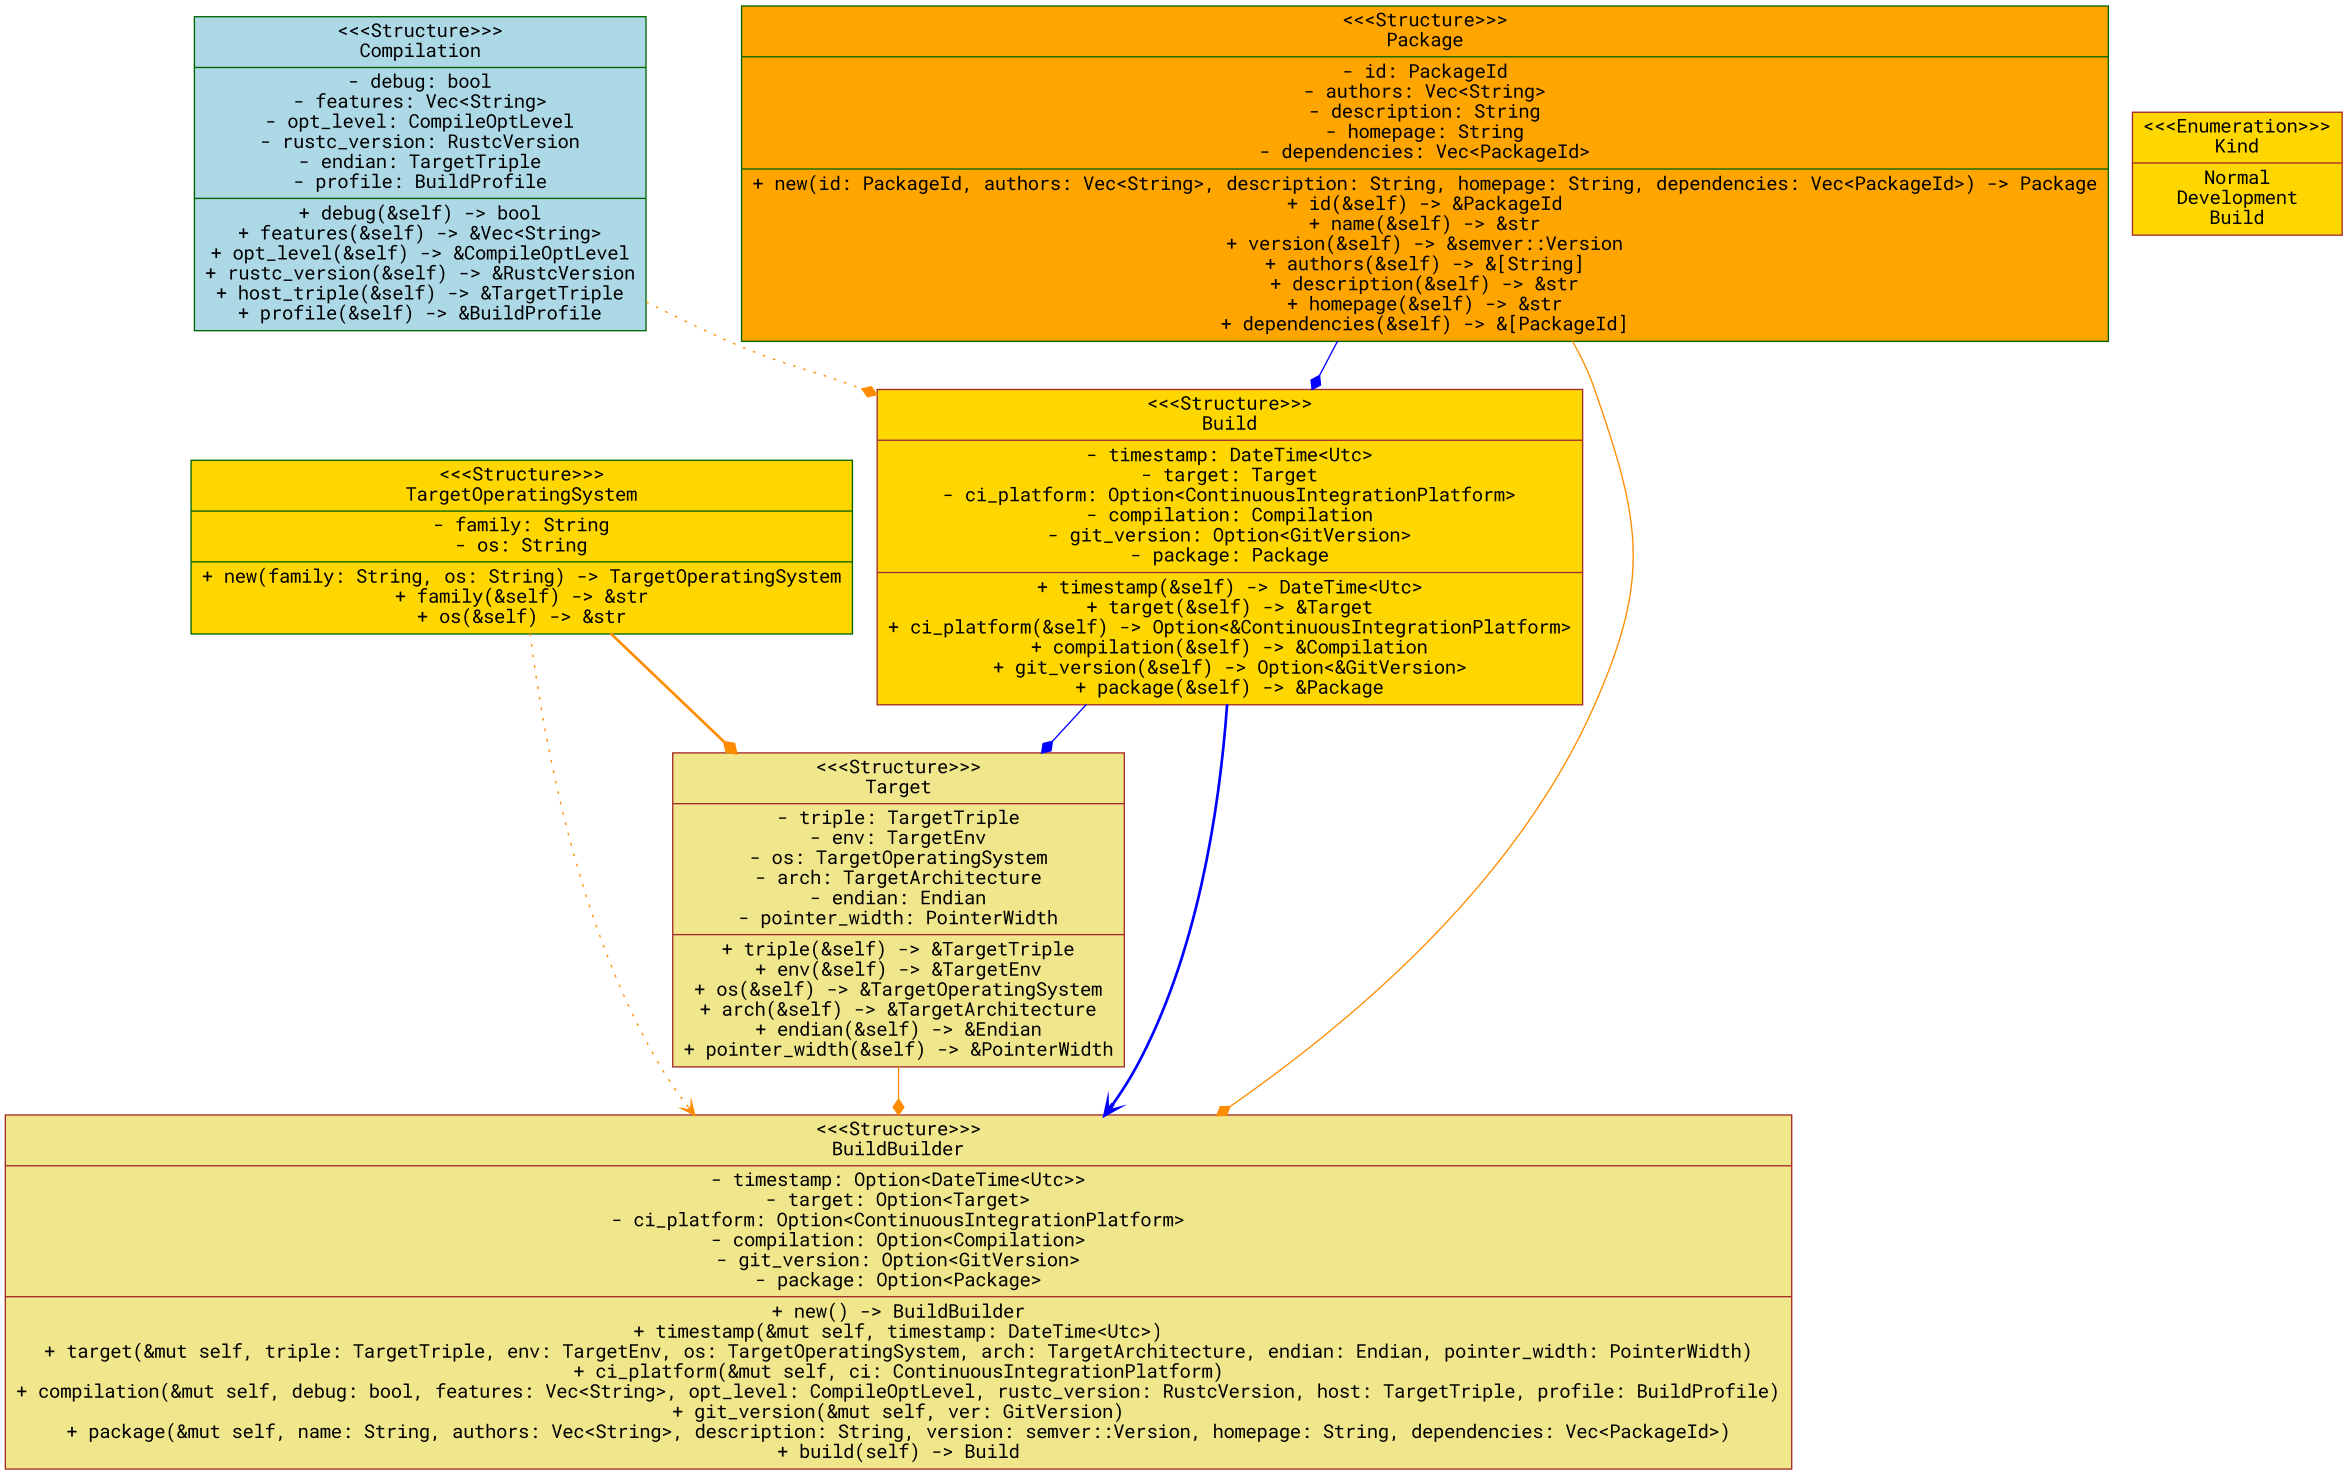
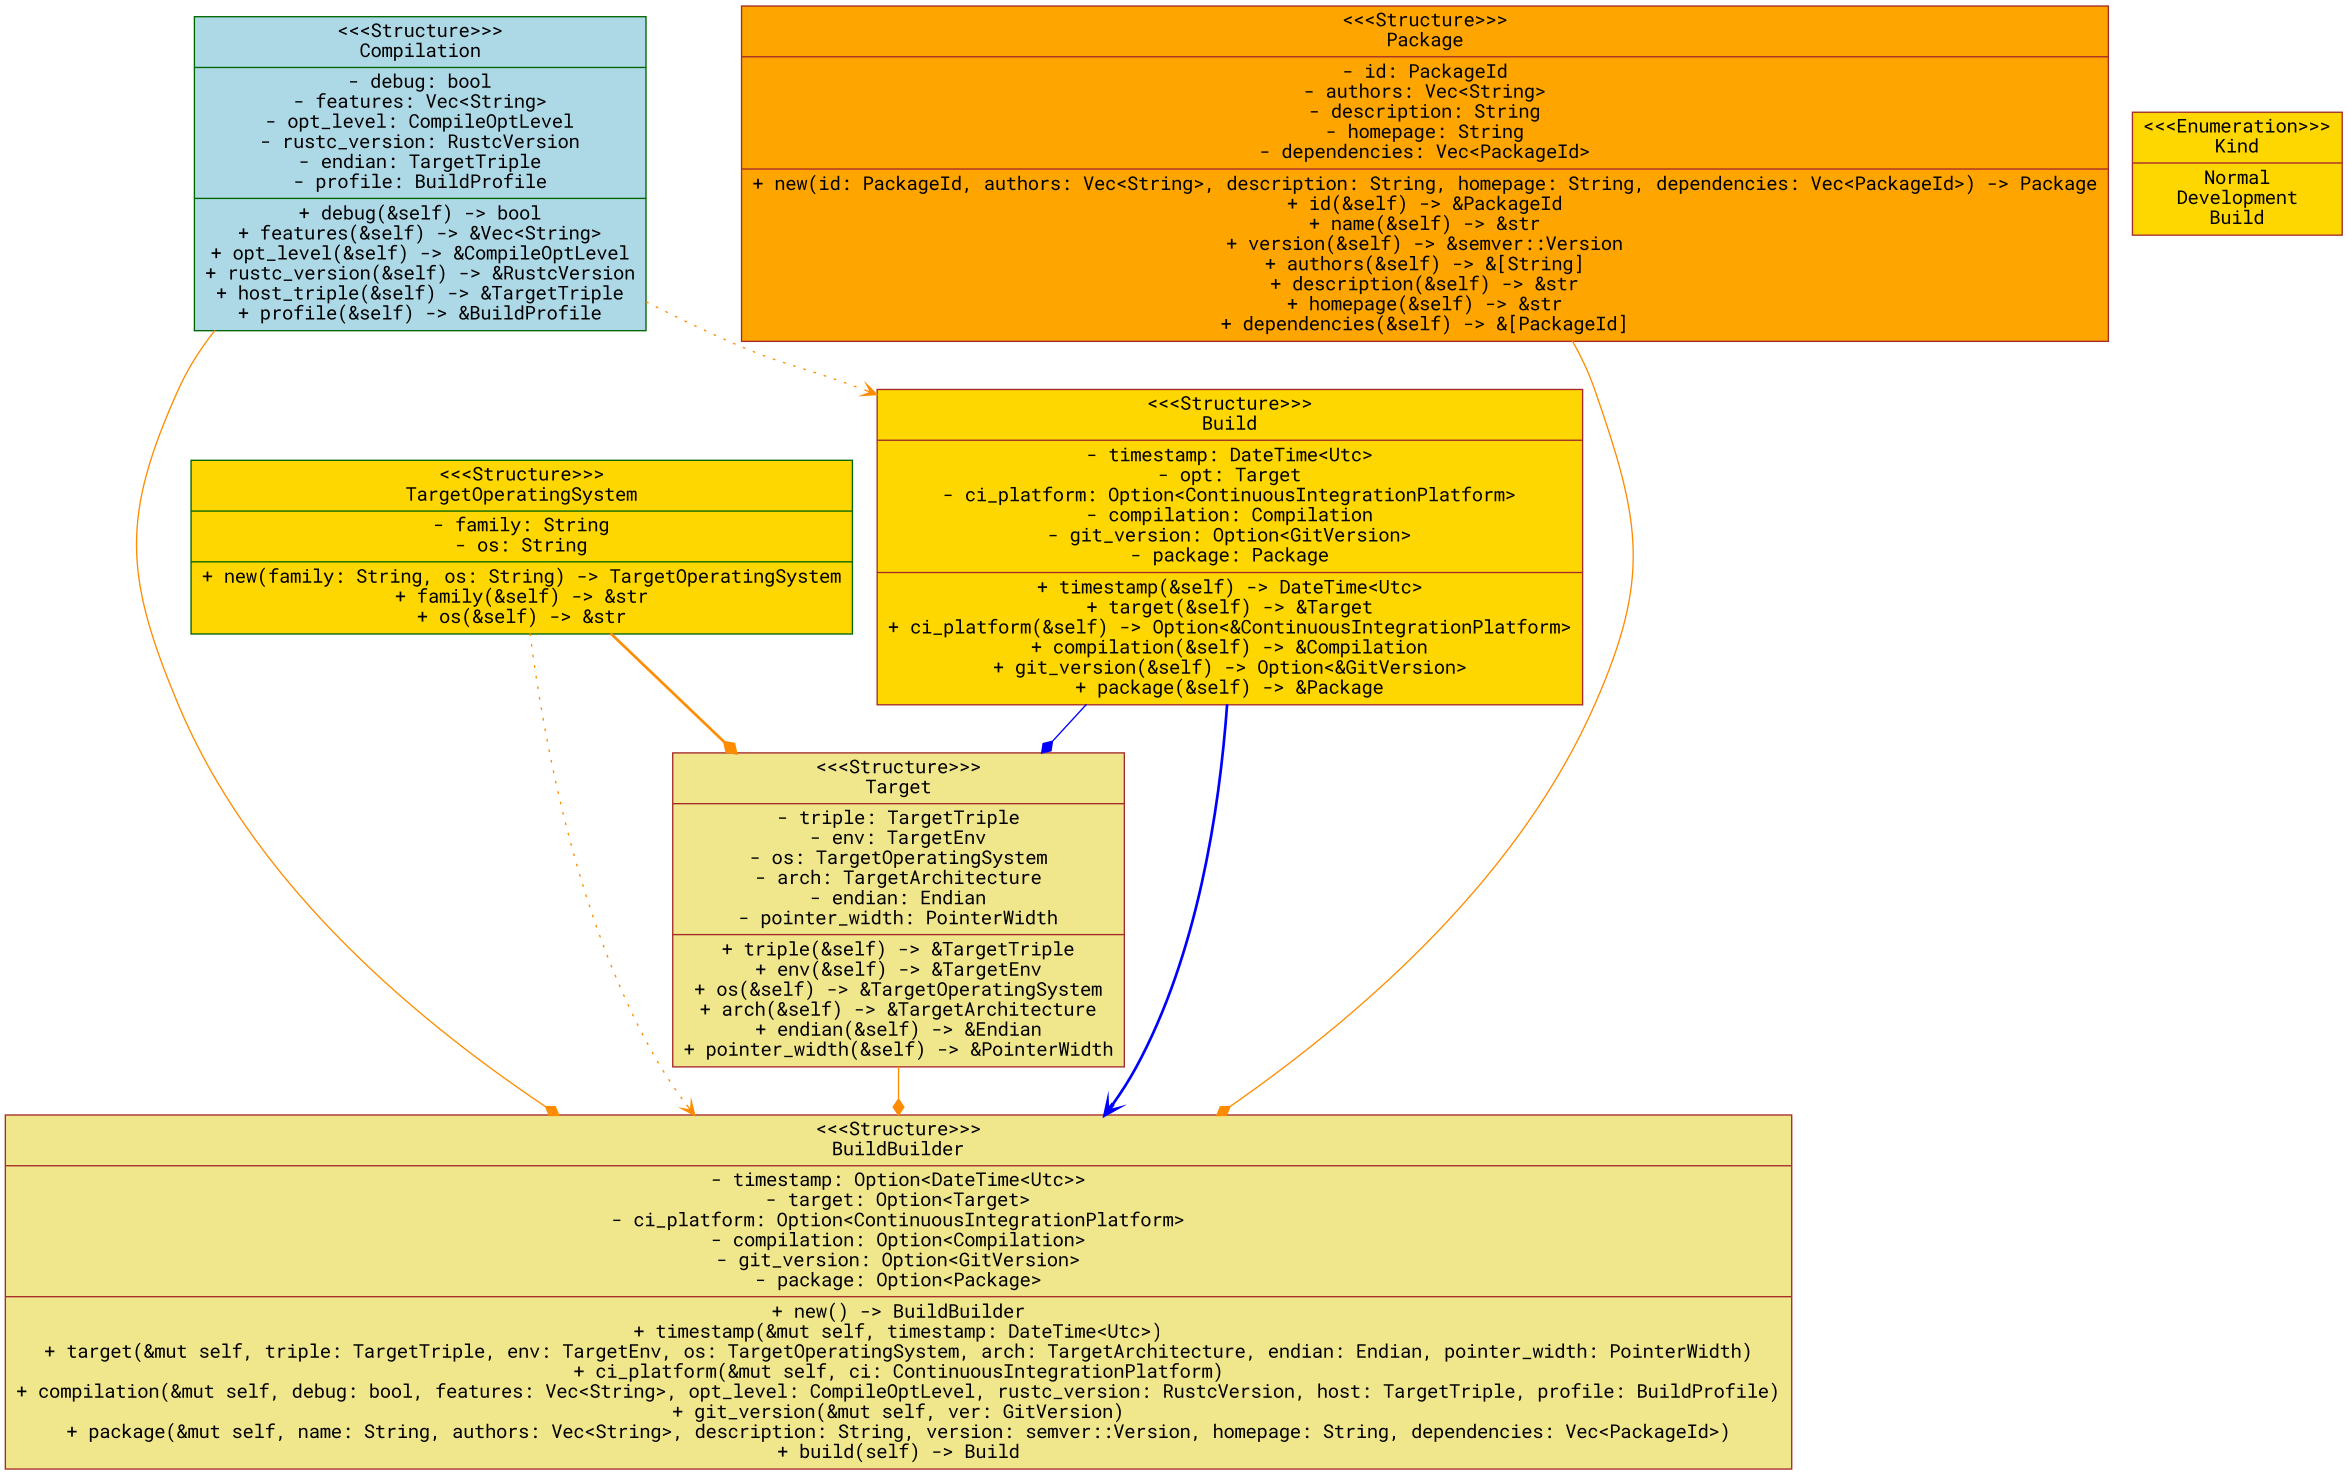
node "Package": color darkgreen -> brown
edge "Compilation" -> "Build": arrowhead diamond -> vee
edge "Package" -> "Build": removed
node "Build": text "- target: Target" -> "- opt: Target"
edge "Compilation" -> "BuildBuilder": added
